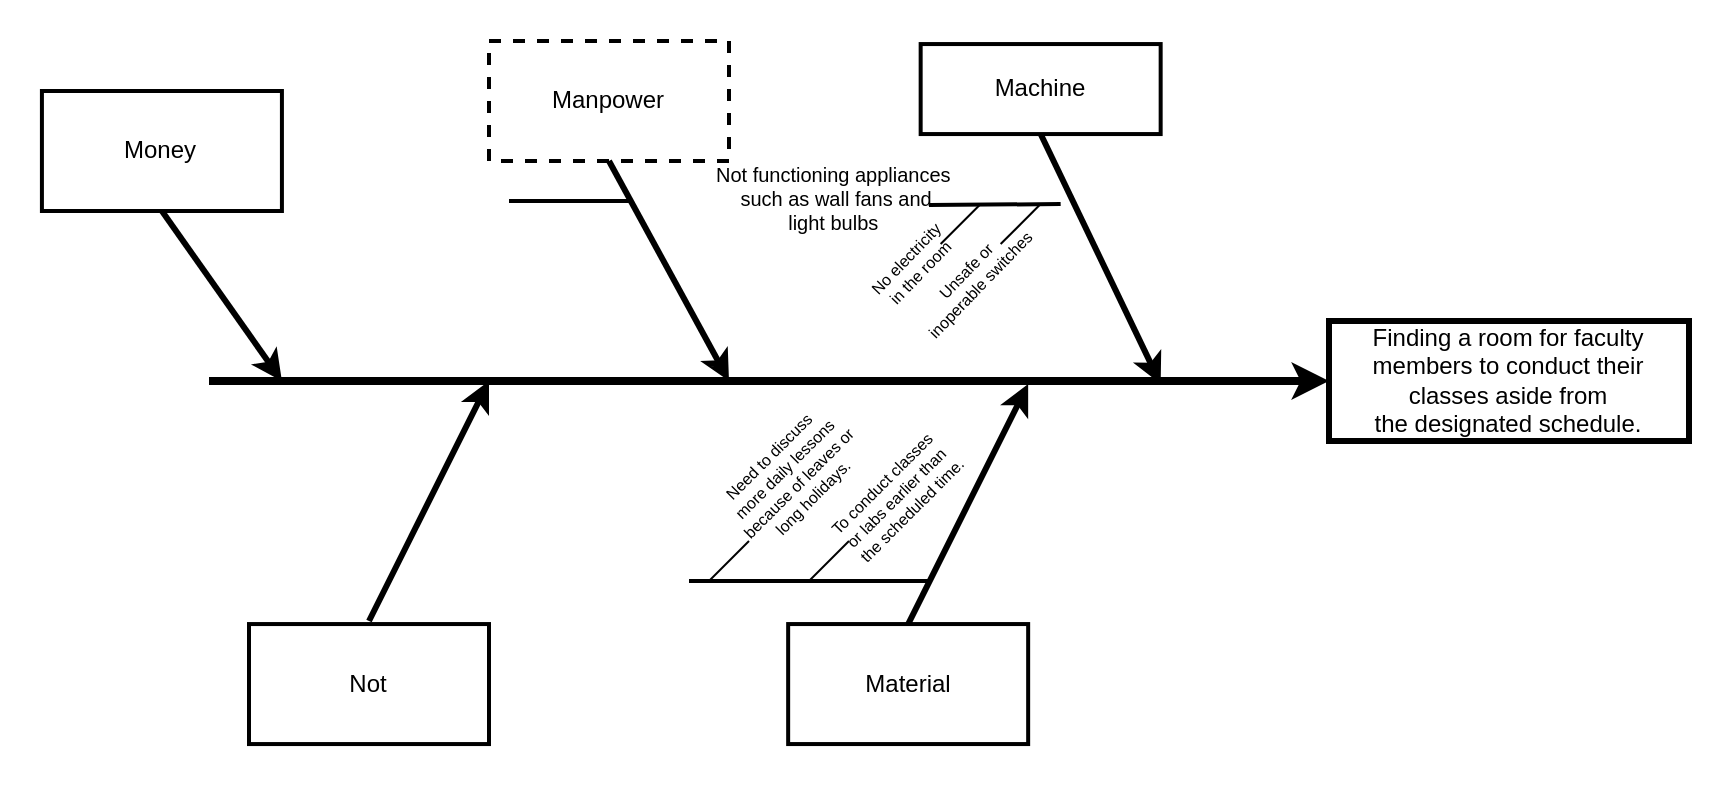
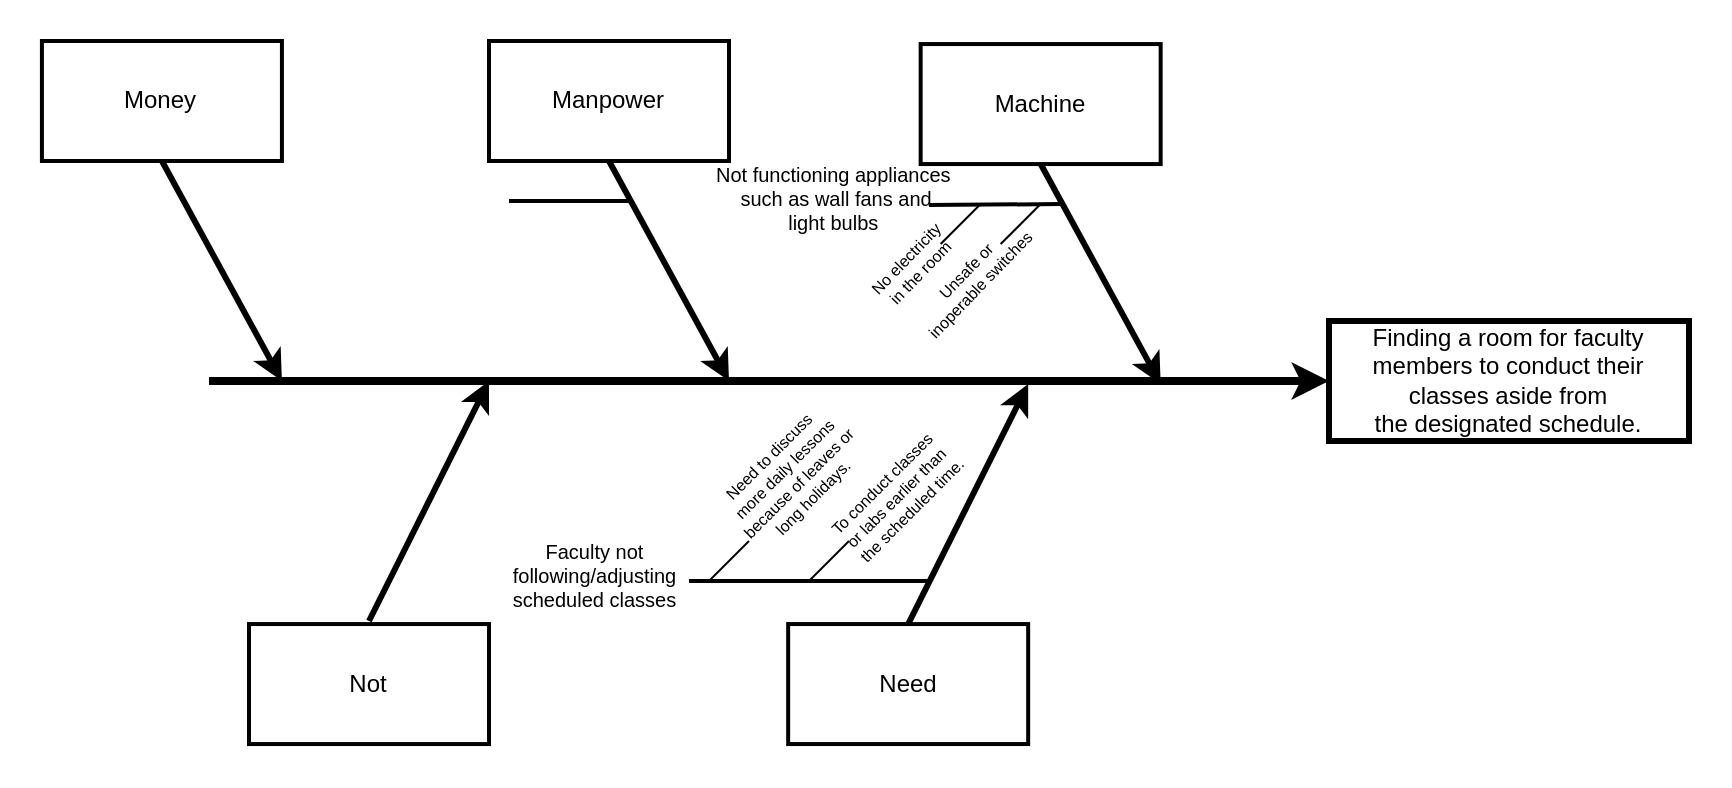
node "Machine": size 240x90 -> 240x120
node "Manpower": style dashed -> solid
node "Money": moved (162, 151) -> (162, 101)
node "Faculty not following/adjusting scheduled classes": added
node "Material": label "Material" -> "Need"
